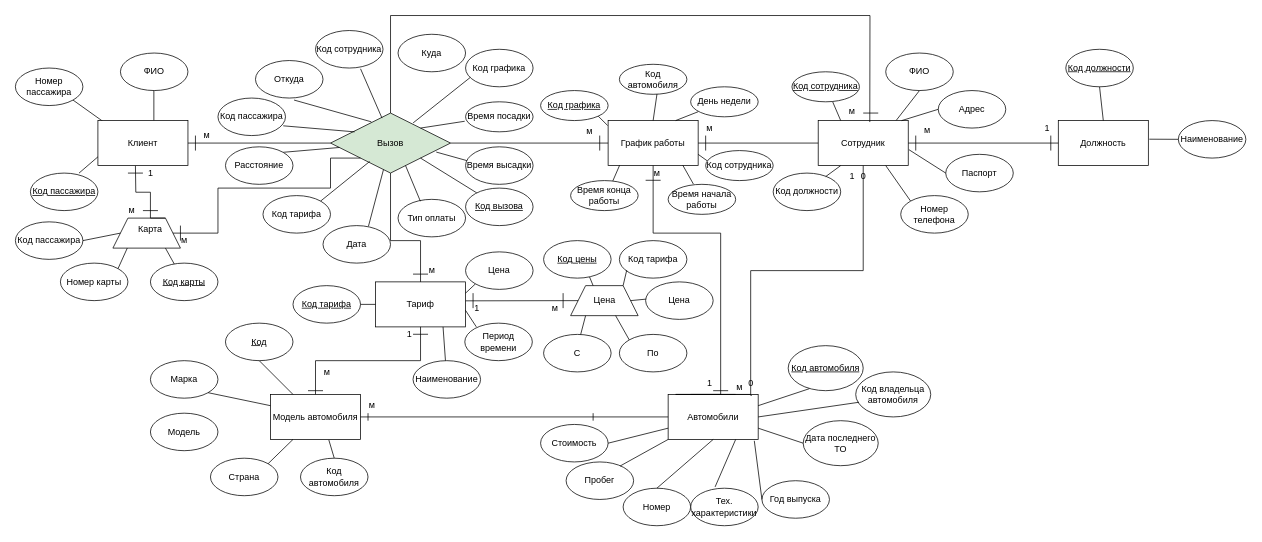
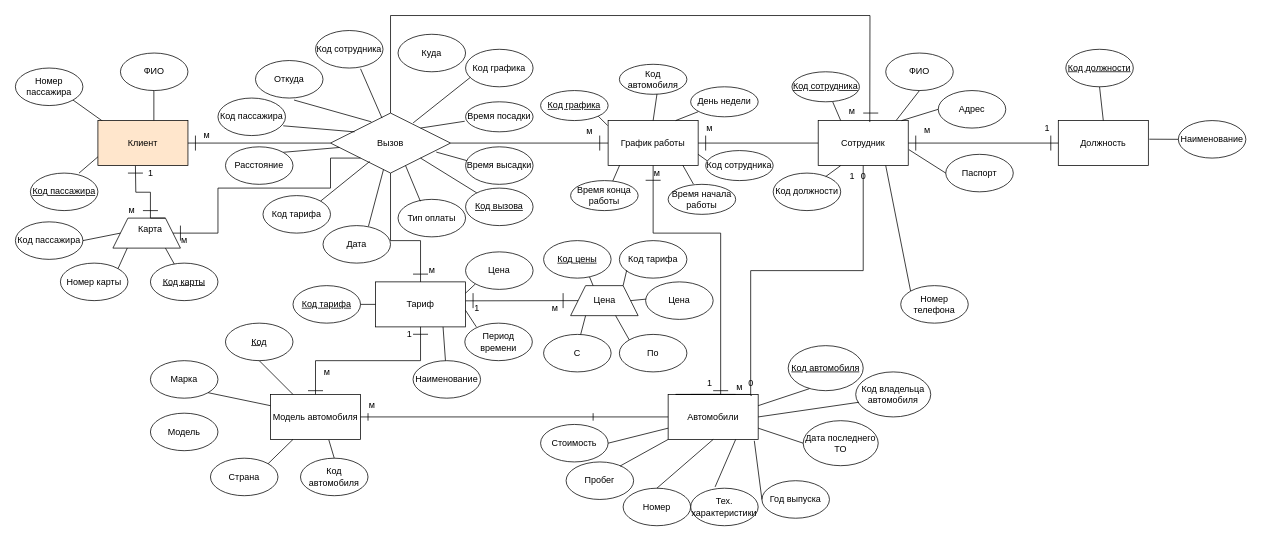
node "Клиент": fillcolor #ffffff -> #ffe6cc
node "Вызов": fillcolor #d5e8d4 -> #ffffff
node "Номер телефона": moved (934, 214) -> (934, 304)
